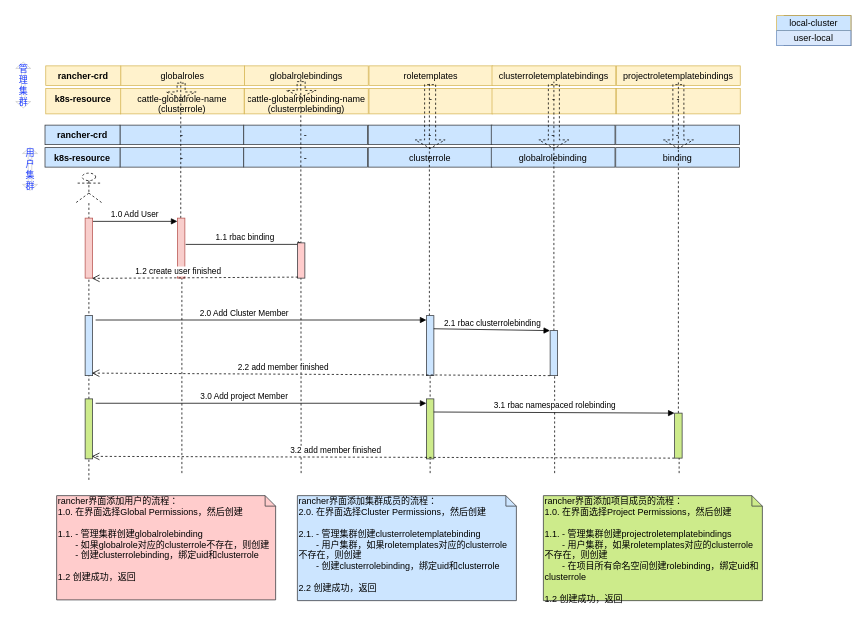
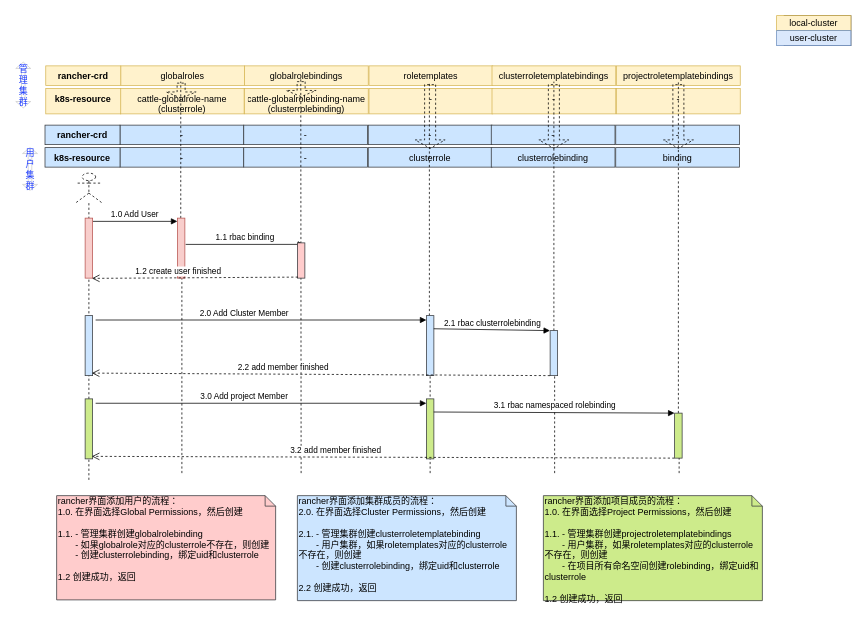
node "local-cluster": fillcolor #cce5ff -> #fff2cc
node "user-local": label "user-local" -> "user-cluster"
node "globalrolebinding": label "globalrolebinding" -> "clusterrolebinding"
